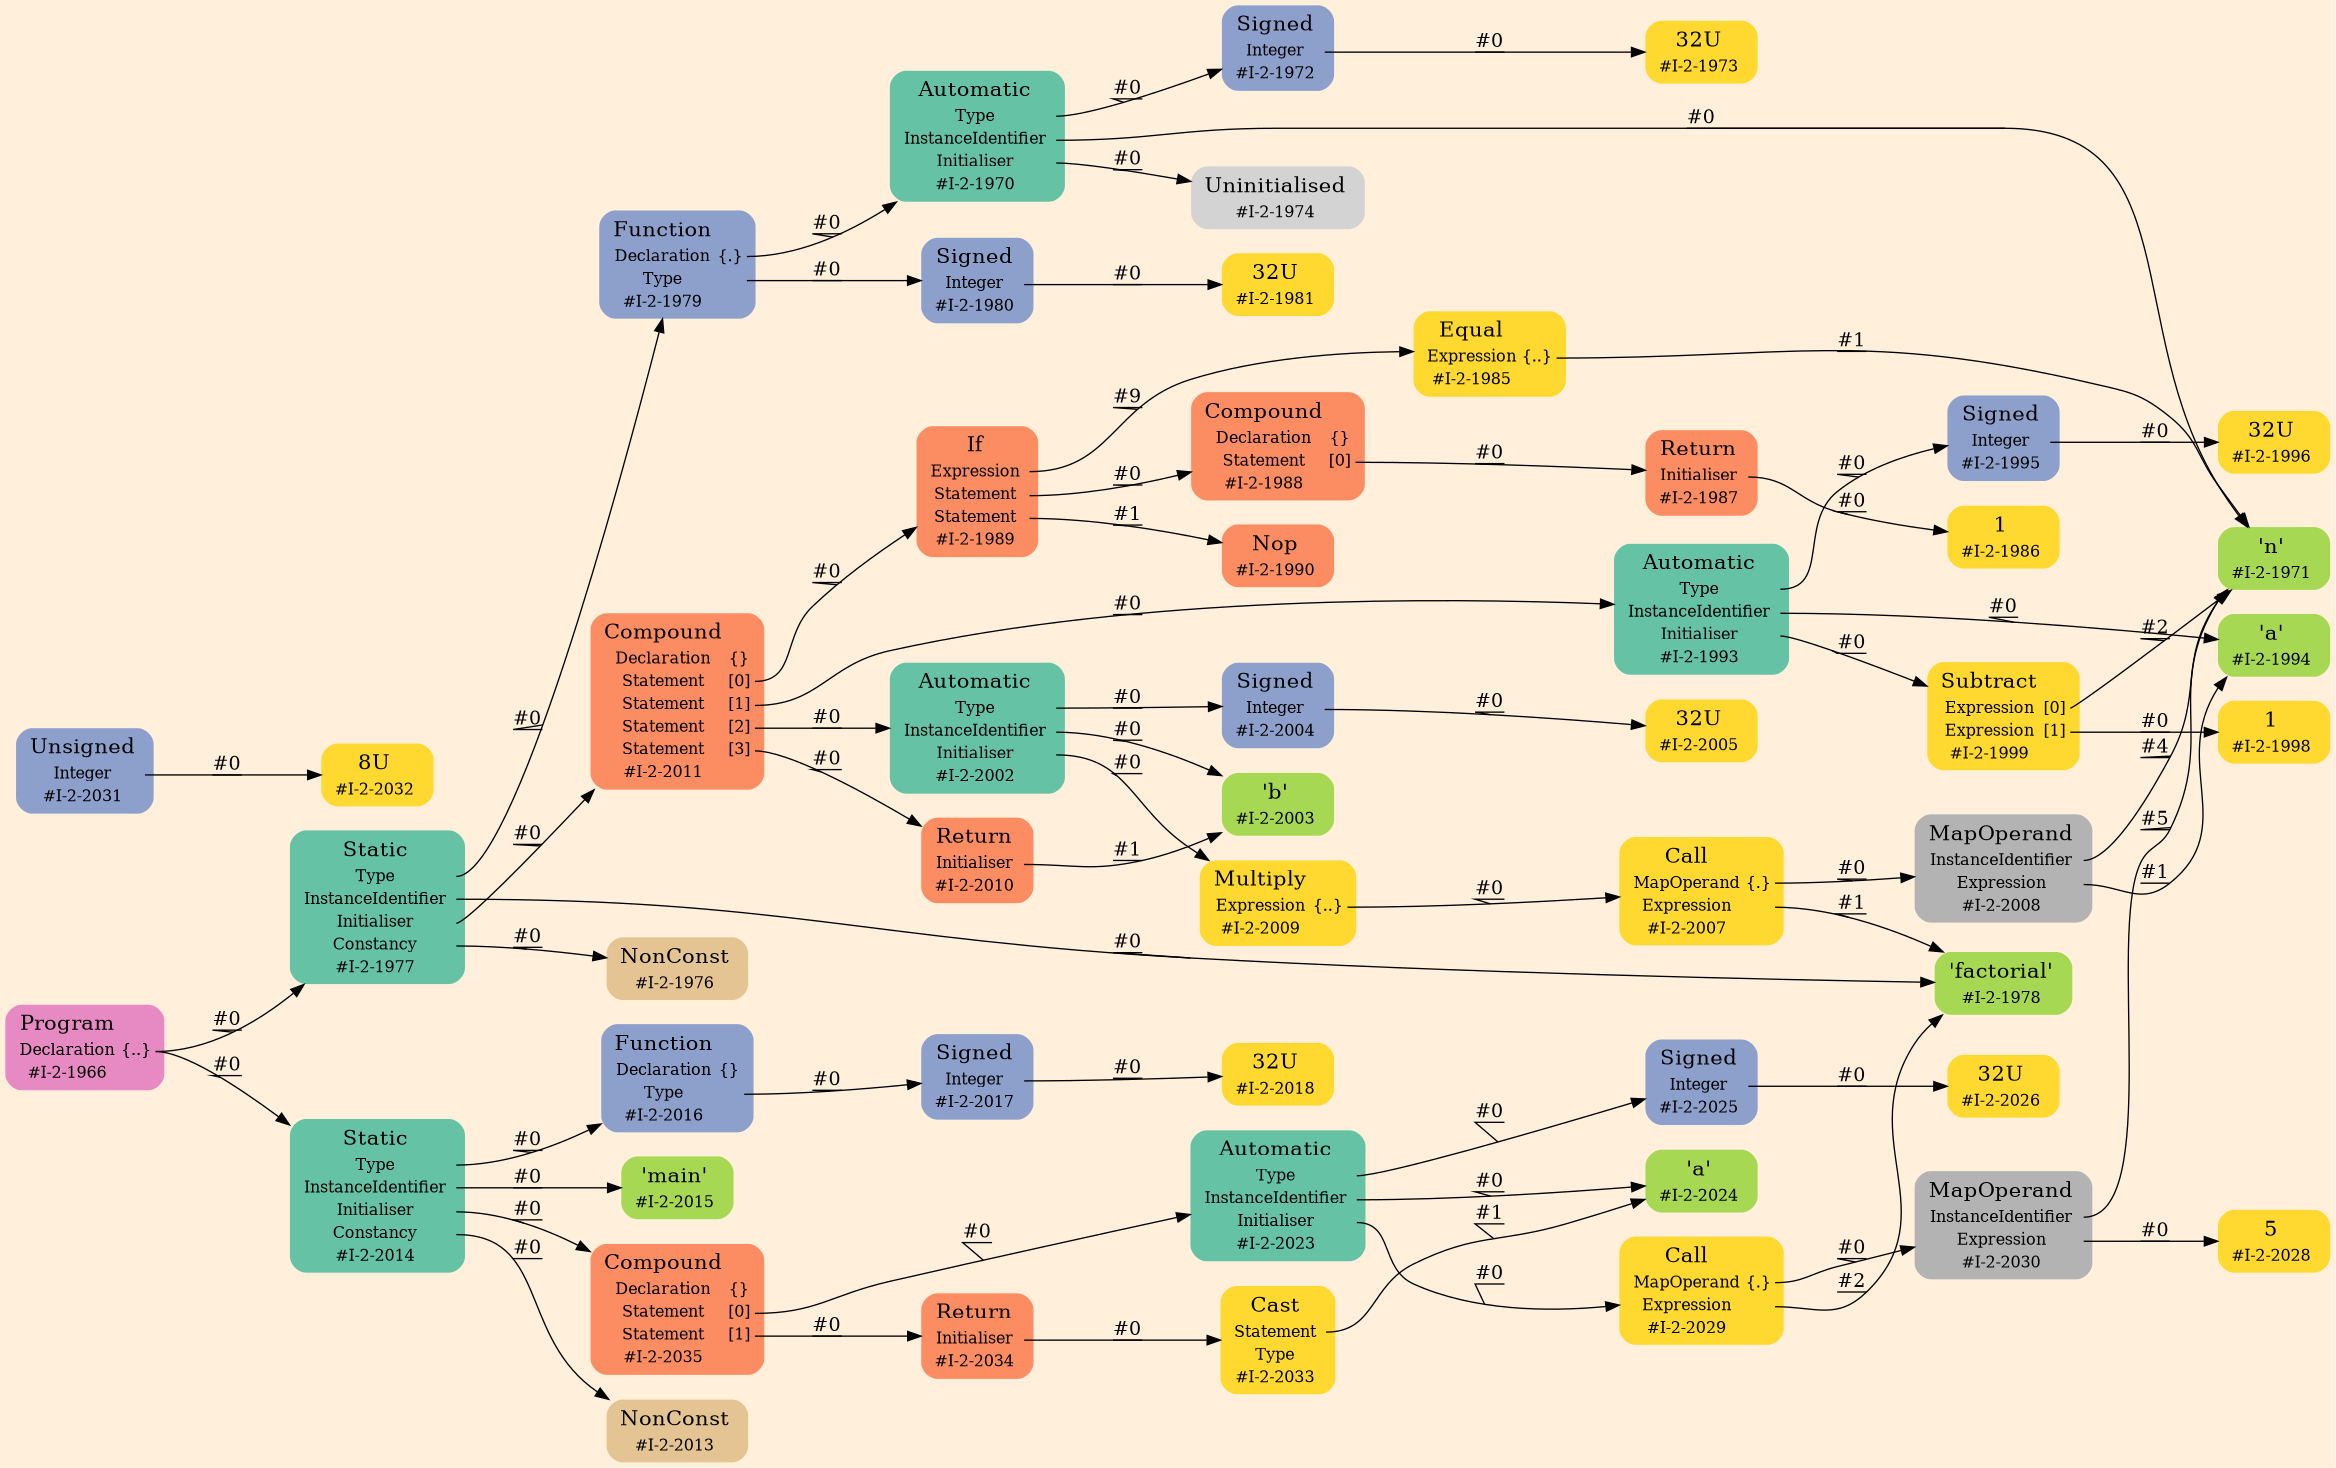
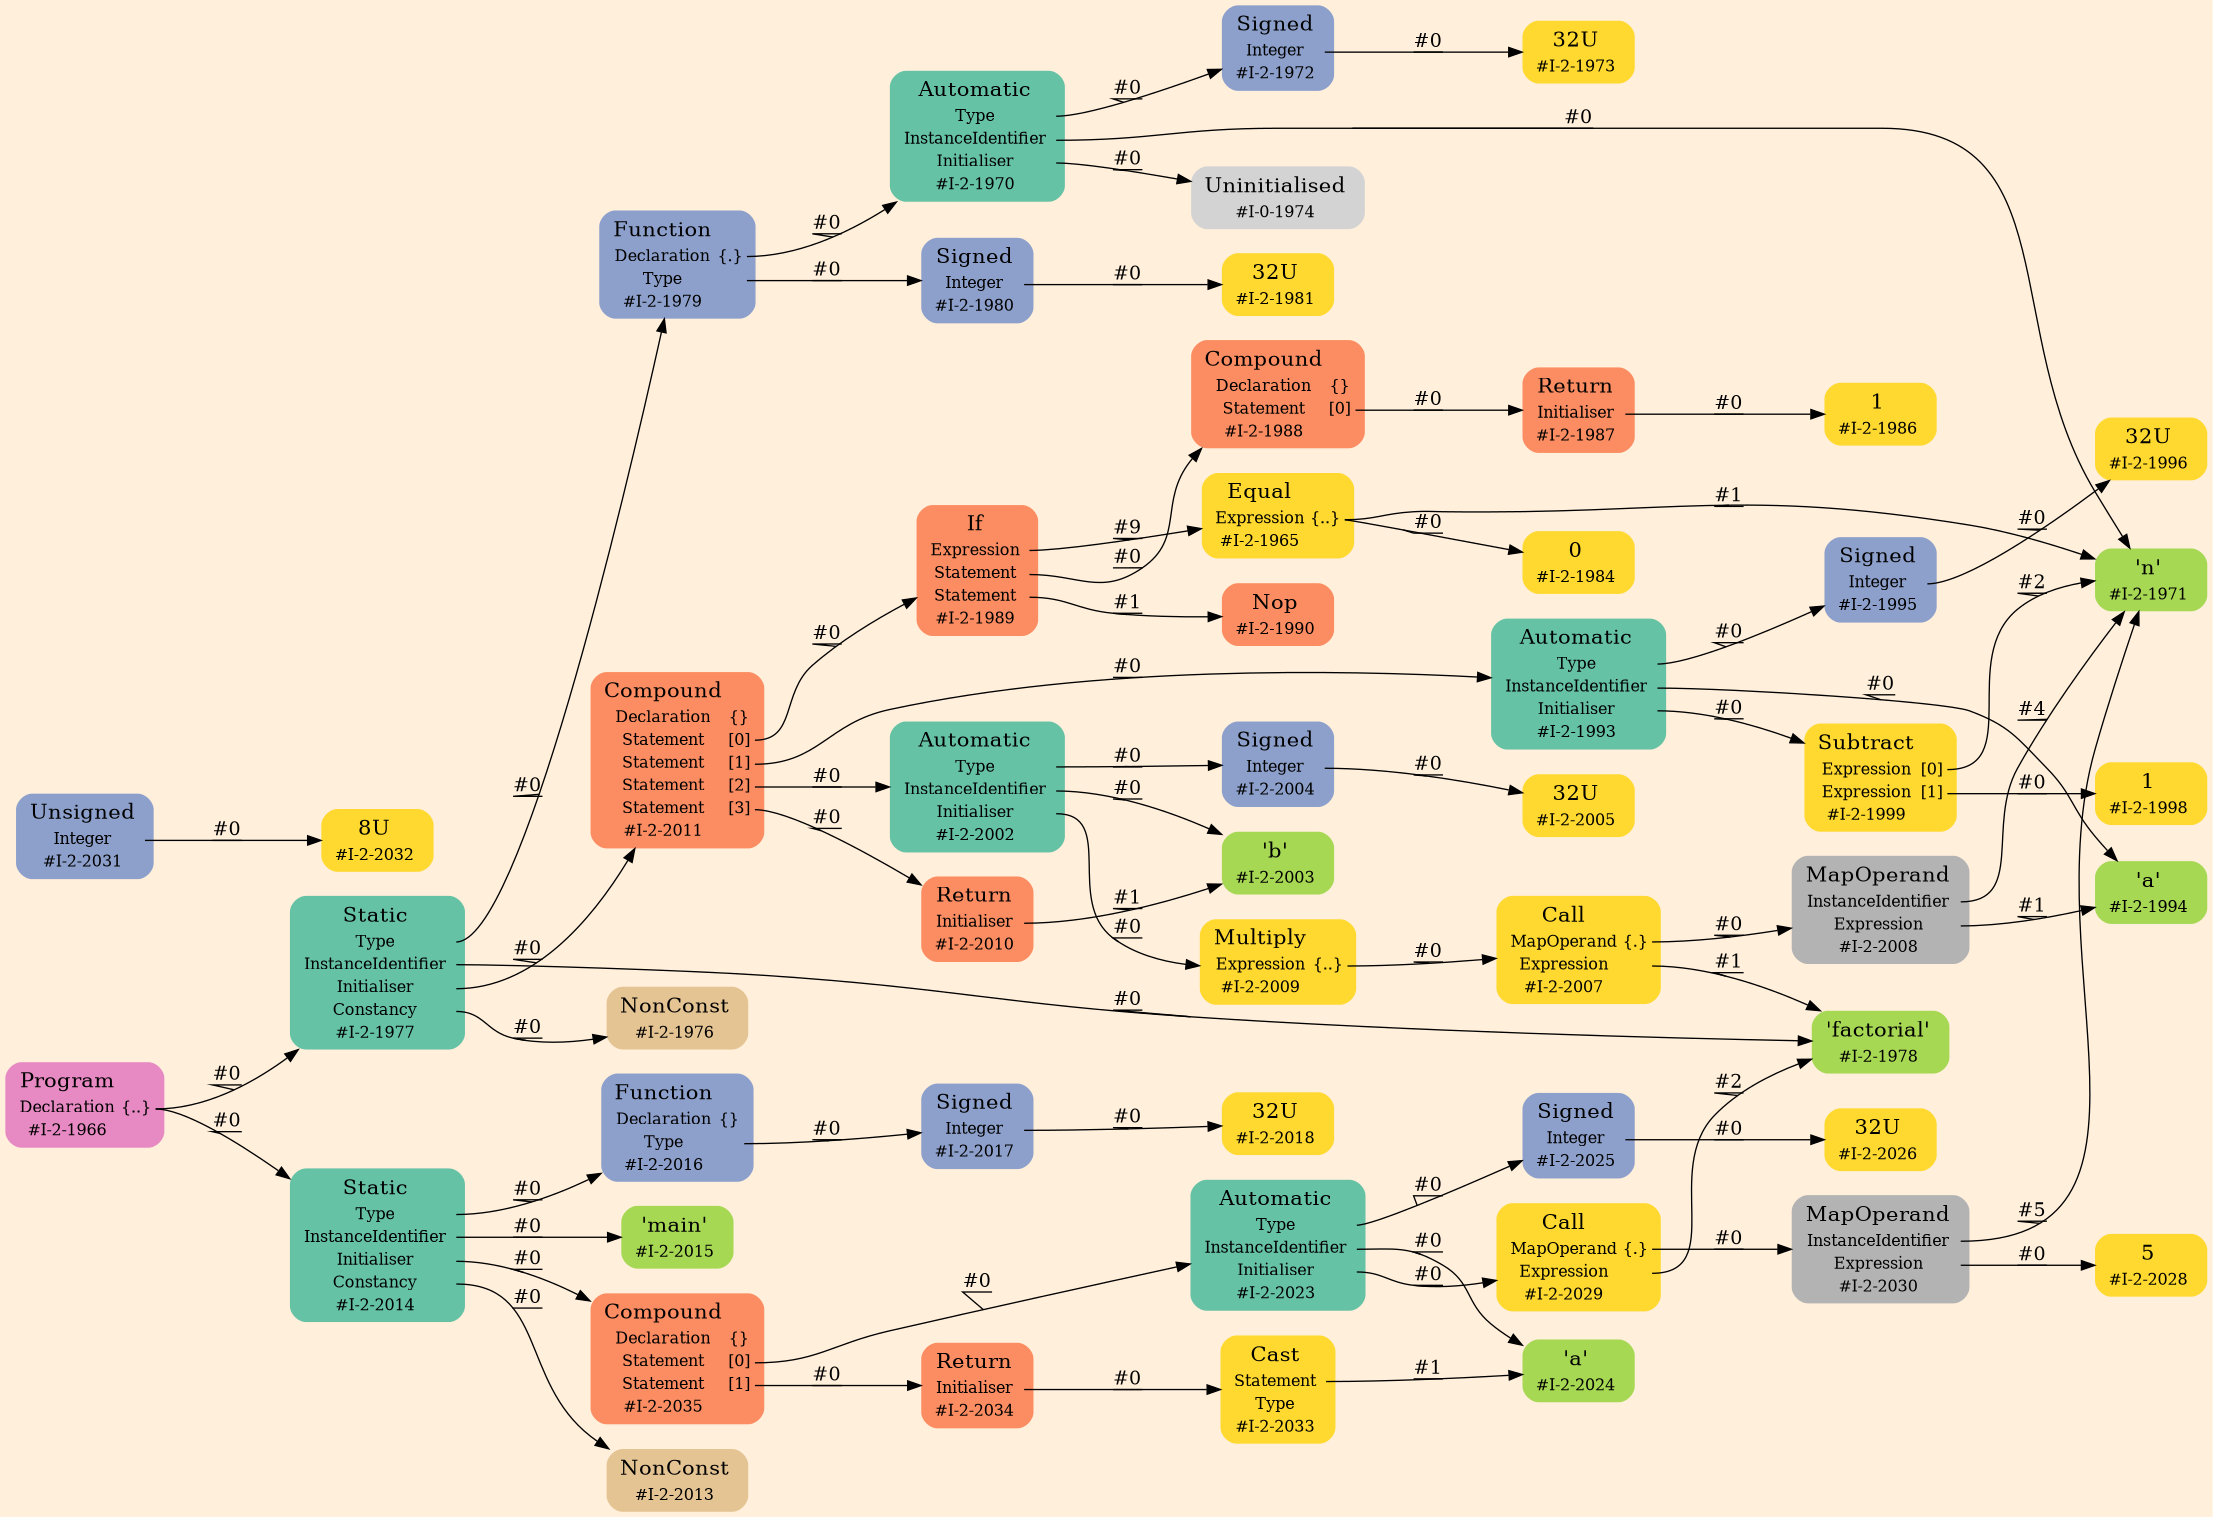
node "Uninitialised": text "#I-2-1974" -> "#I-0-1974"
node "Equal": text "#I-2-1985" -> "#I-2-1965"
node "0": added
